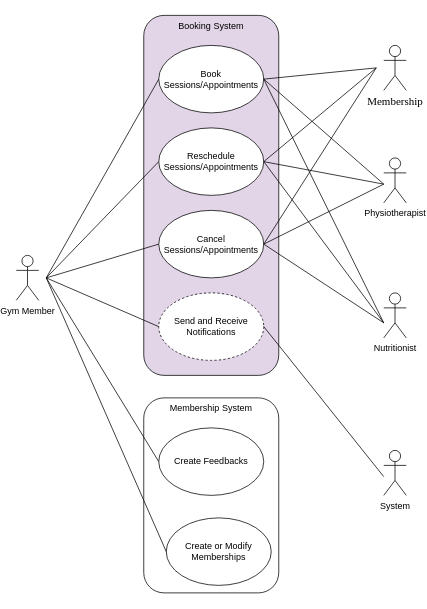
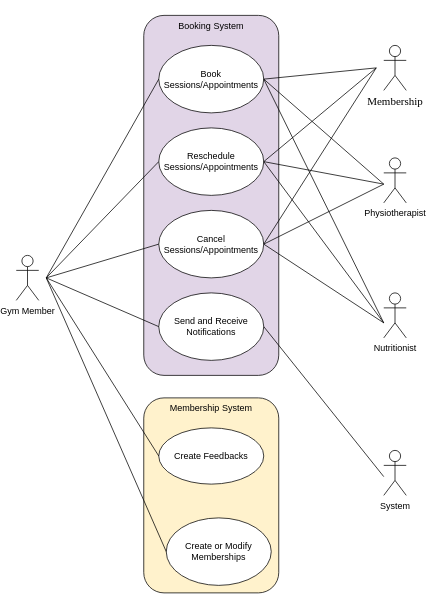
node "Send and Receive Notifications": style dashed -> solid
node "Membership System": fillcolor #ffffff -> #fff2cc
node "Create Feedbacks": size 105x68 -> 105x56
